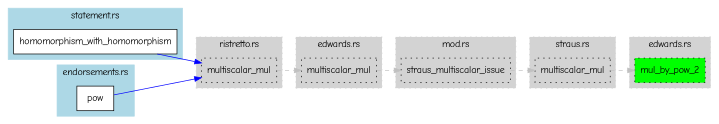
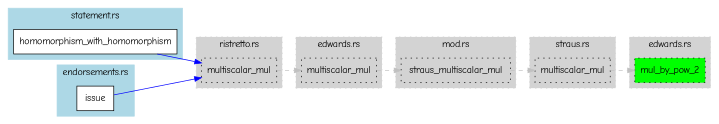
node "straus_multiscalar_issue": label "straus_multiscalar_issue" -> "straus_multiscalar_mul"
node "pow": label "pow" -> "issue"
